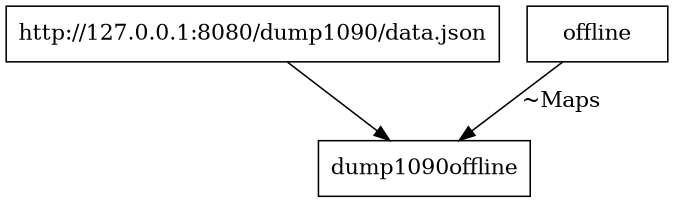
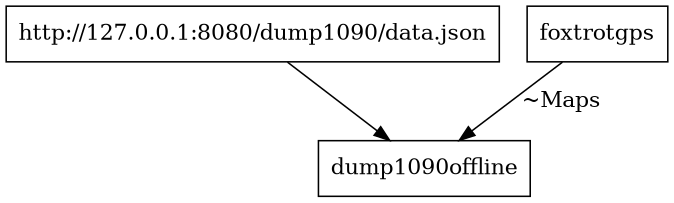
node "offline": label "offline" -> "foxtrotgps"
